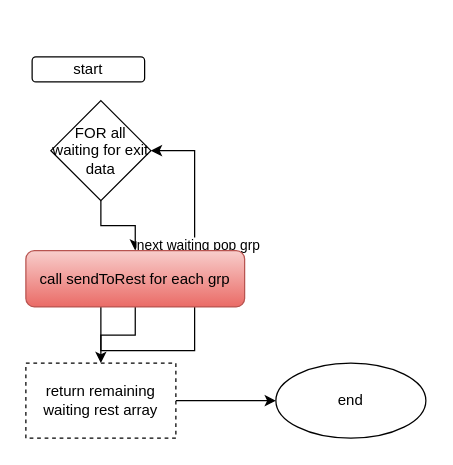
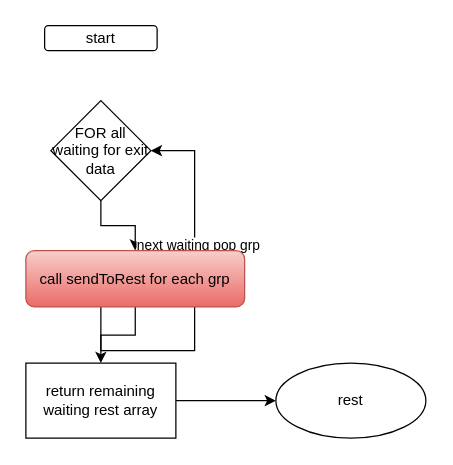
node "start": moved (88, 69) -> (101, 38)
node "return remaining waiting rest array": style dashed -> solid
node "end": label "end" -> "rest"
